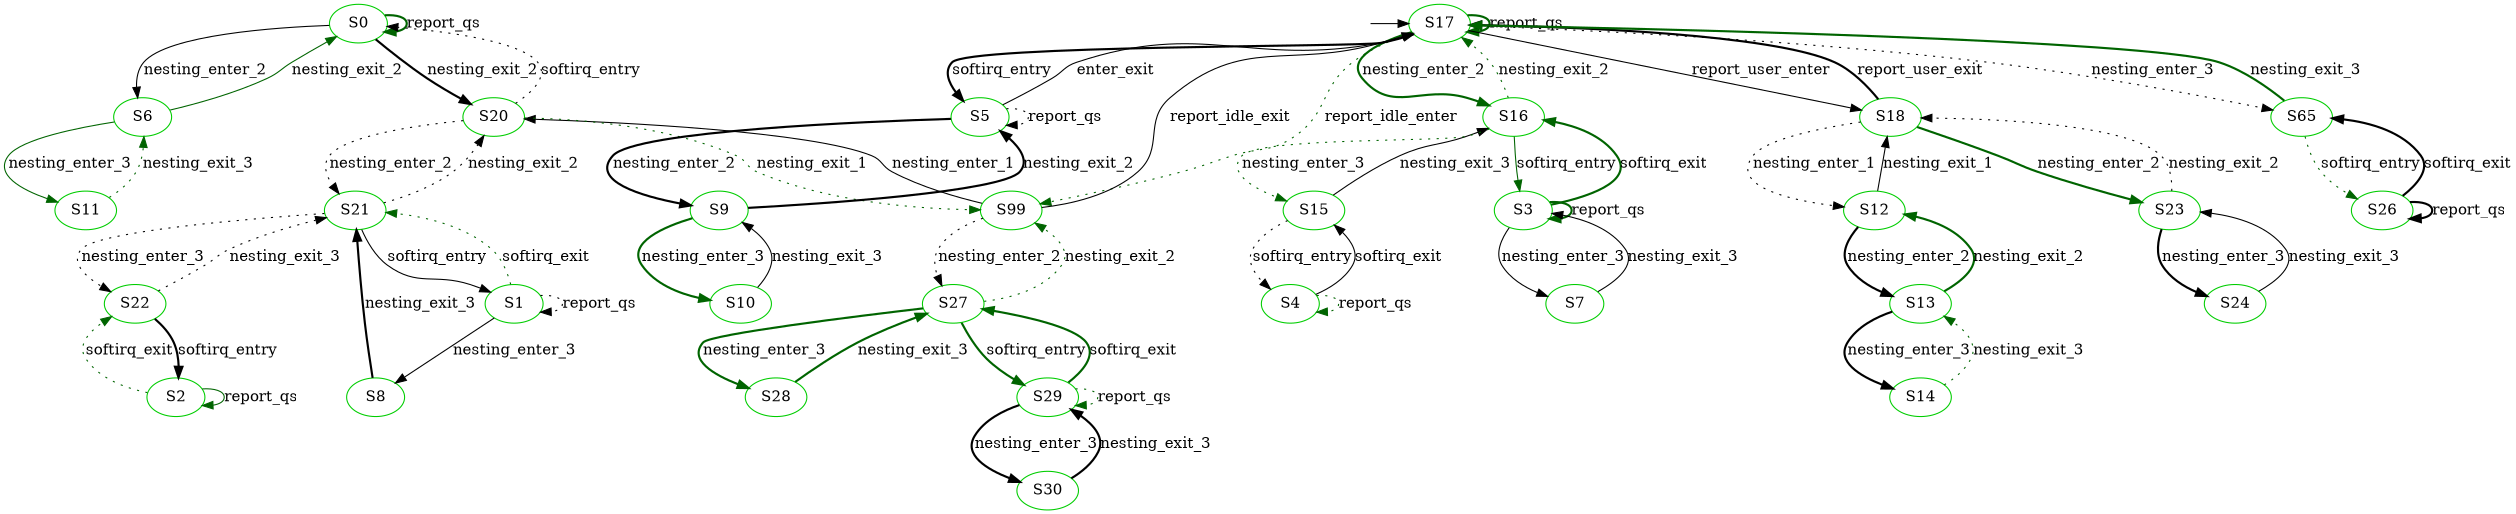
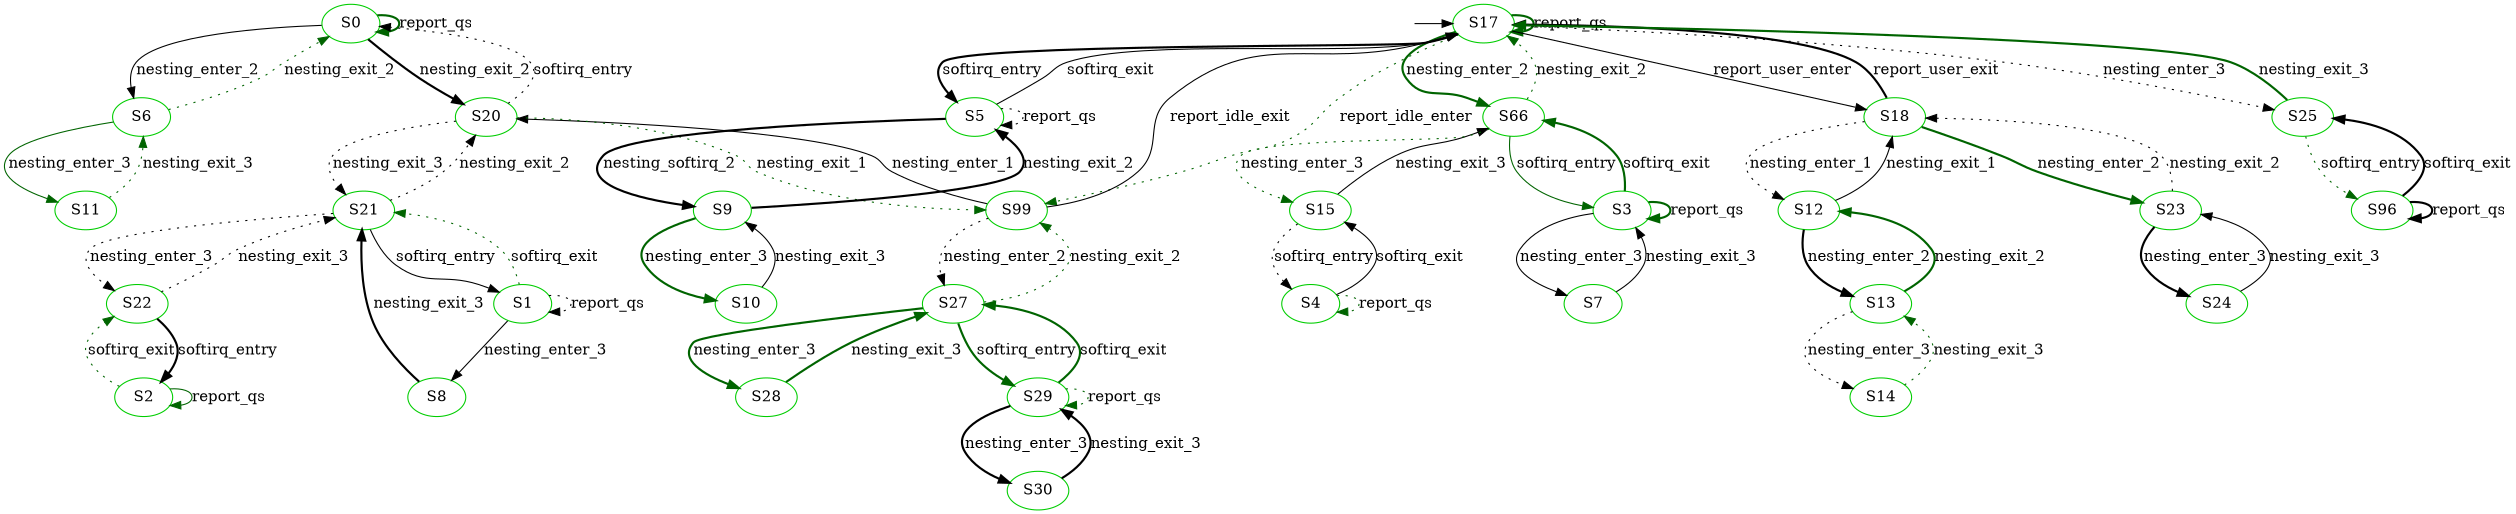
edge "S5" -> "S17": label "enter_exit" -> "softirq_exit"
edge "S6" -> "S0": style solid -> dotted
node "S16": label "S16" -> "S66"
node "S65": label "S65" -> "S25"
edge "S20" -> "S21": label "nesting_enter_2" -> "nesting_exit_3"
edge "S5" -> "S9": label "nesting_enter_2" -> "nesting_softirq_2"
node "S26": label "S26" -> "S96"
edge "S13" -> "S14": style bold -> dotted
